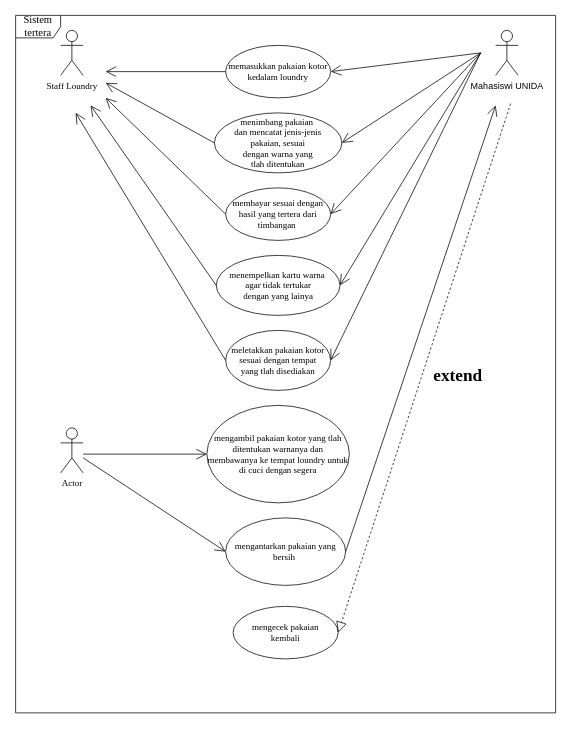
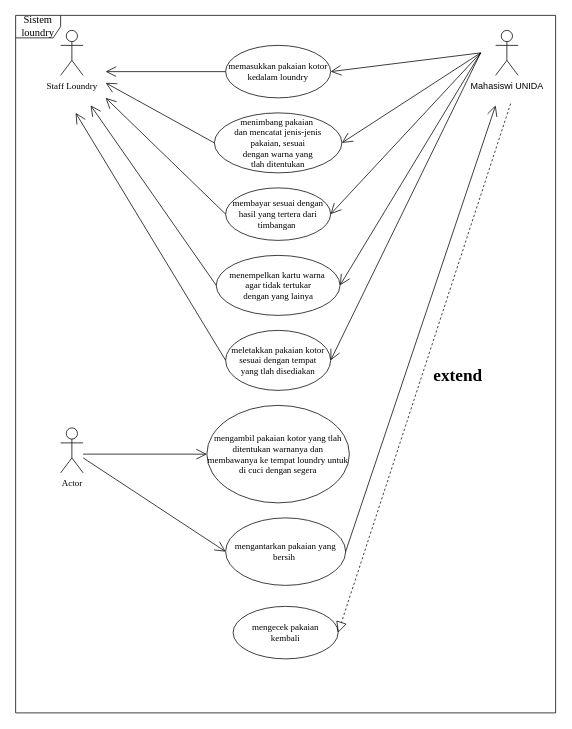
node "Sistem tertera": label "Sistem tertera" -> "Sistem loundry"
